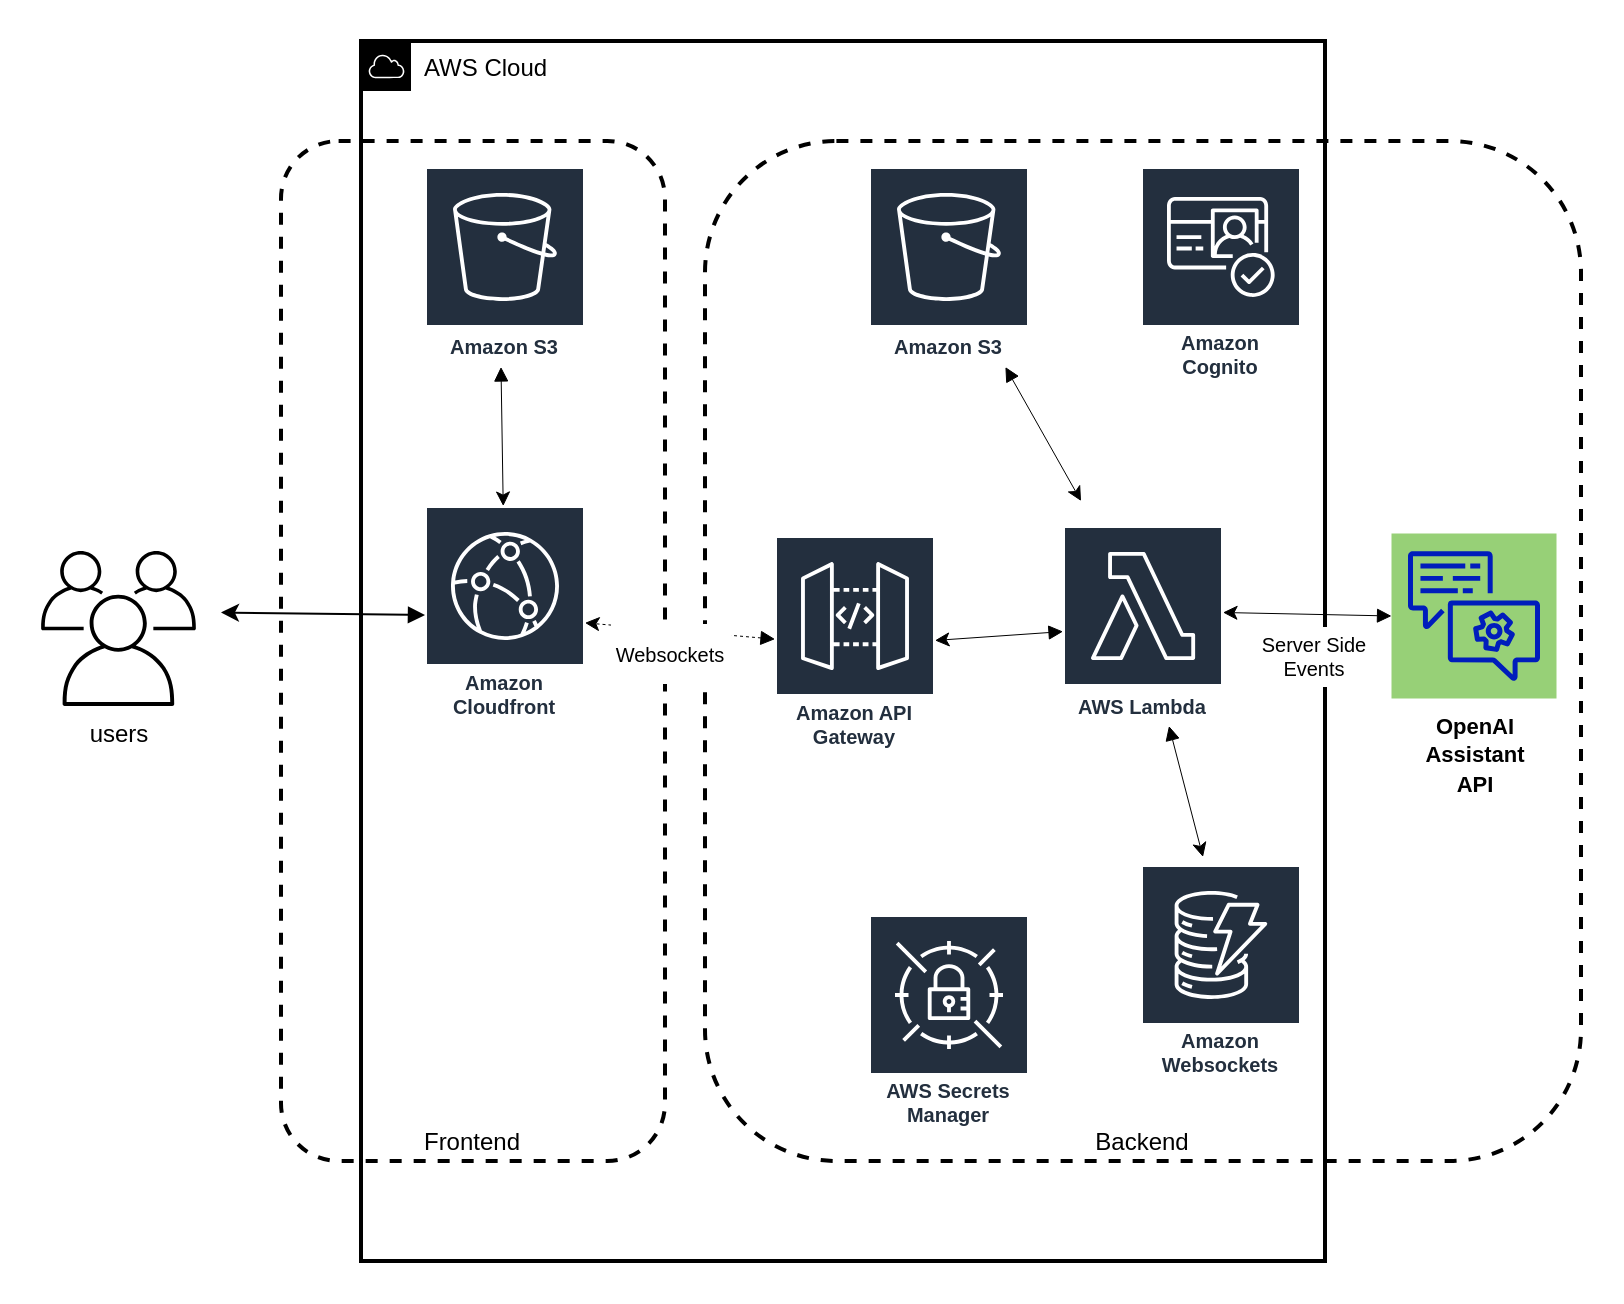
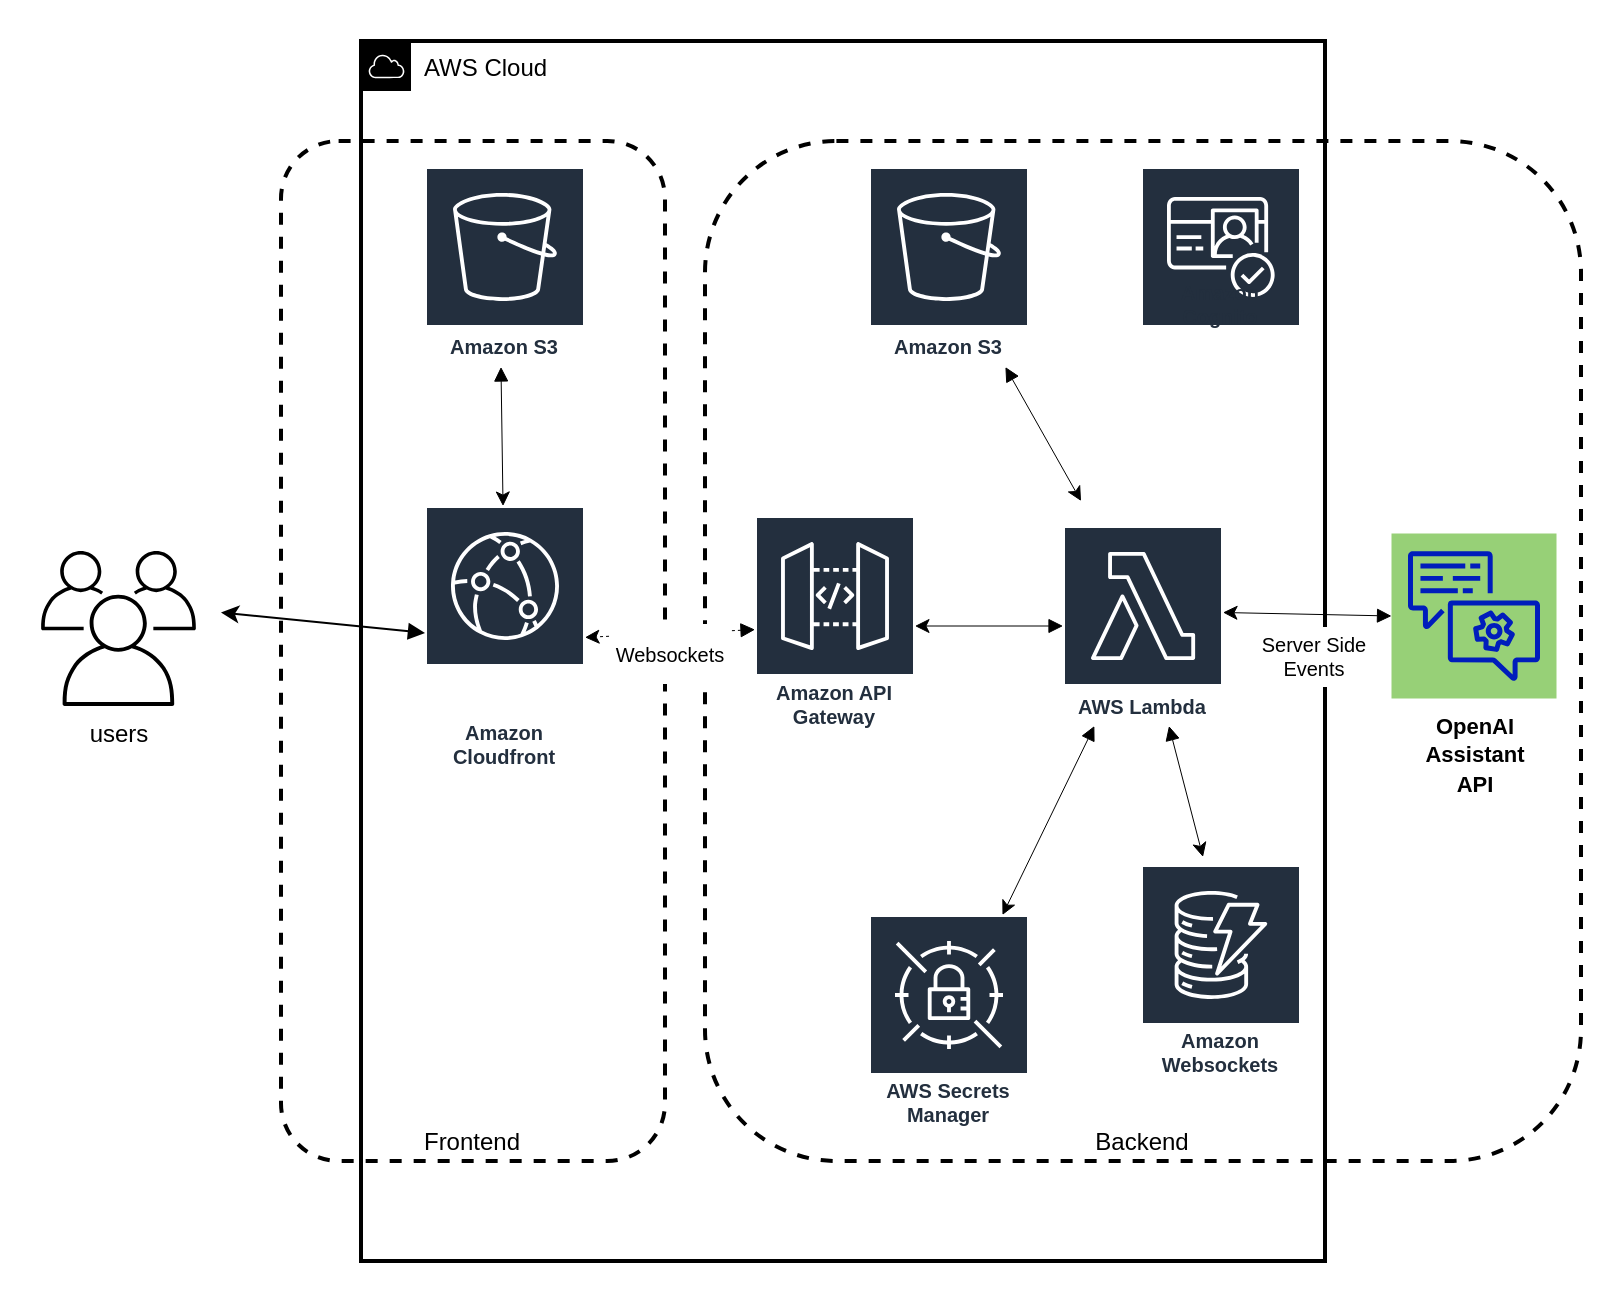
node "Amazon Cognito": size 160x220 -> 160x170
node "Amazon Cloudfront": size 160x220 -> 160x270
node "Amazon API Gateway": moved (855, 646) -> (835, 626)
edge "AWS Lambda" -- "AWS Secrets Manager": added
